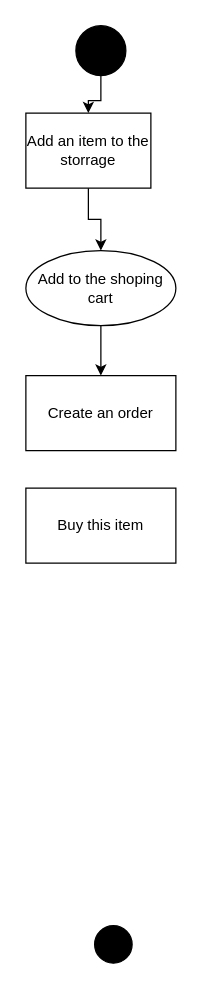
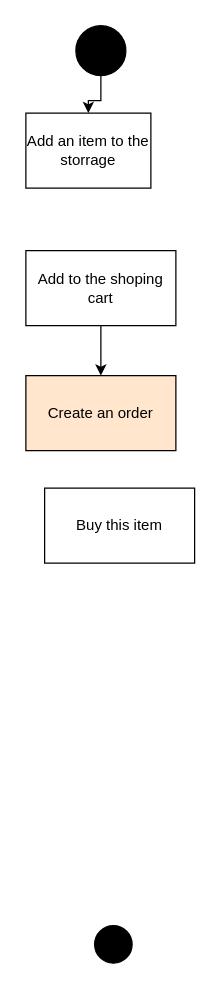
edge "Add an item to the storrage" -> "Add to the shoping cart": removed
node "Add to the shoping cart": shape ellipse -> rectangle
node "Create an order": fillcolor #ffffff -> #ffe6cc
node "Buy this item": moved (101, 526) -> (119, 526)
